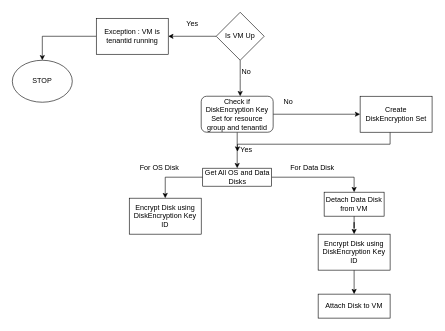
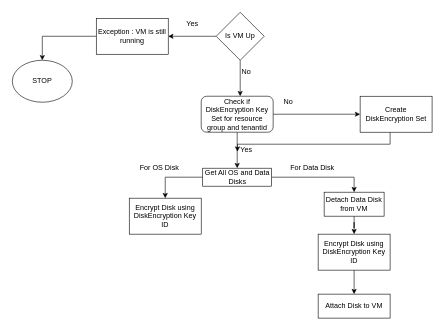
node "Exception : VM is tenantid running": label "Exception : VM is tenantid running" -> "Exception : VM is still running"
